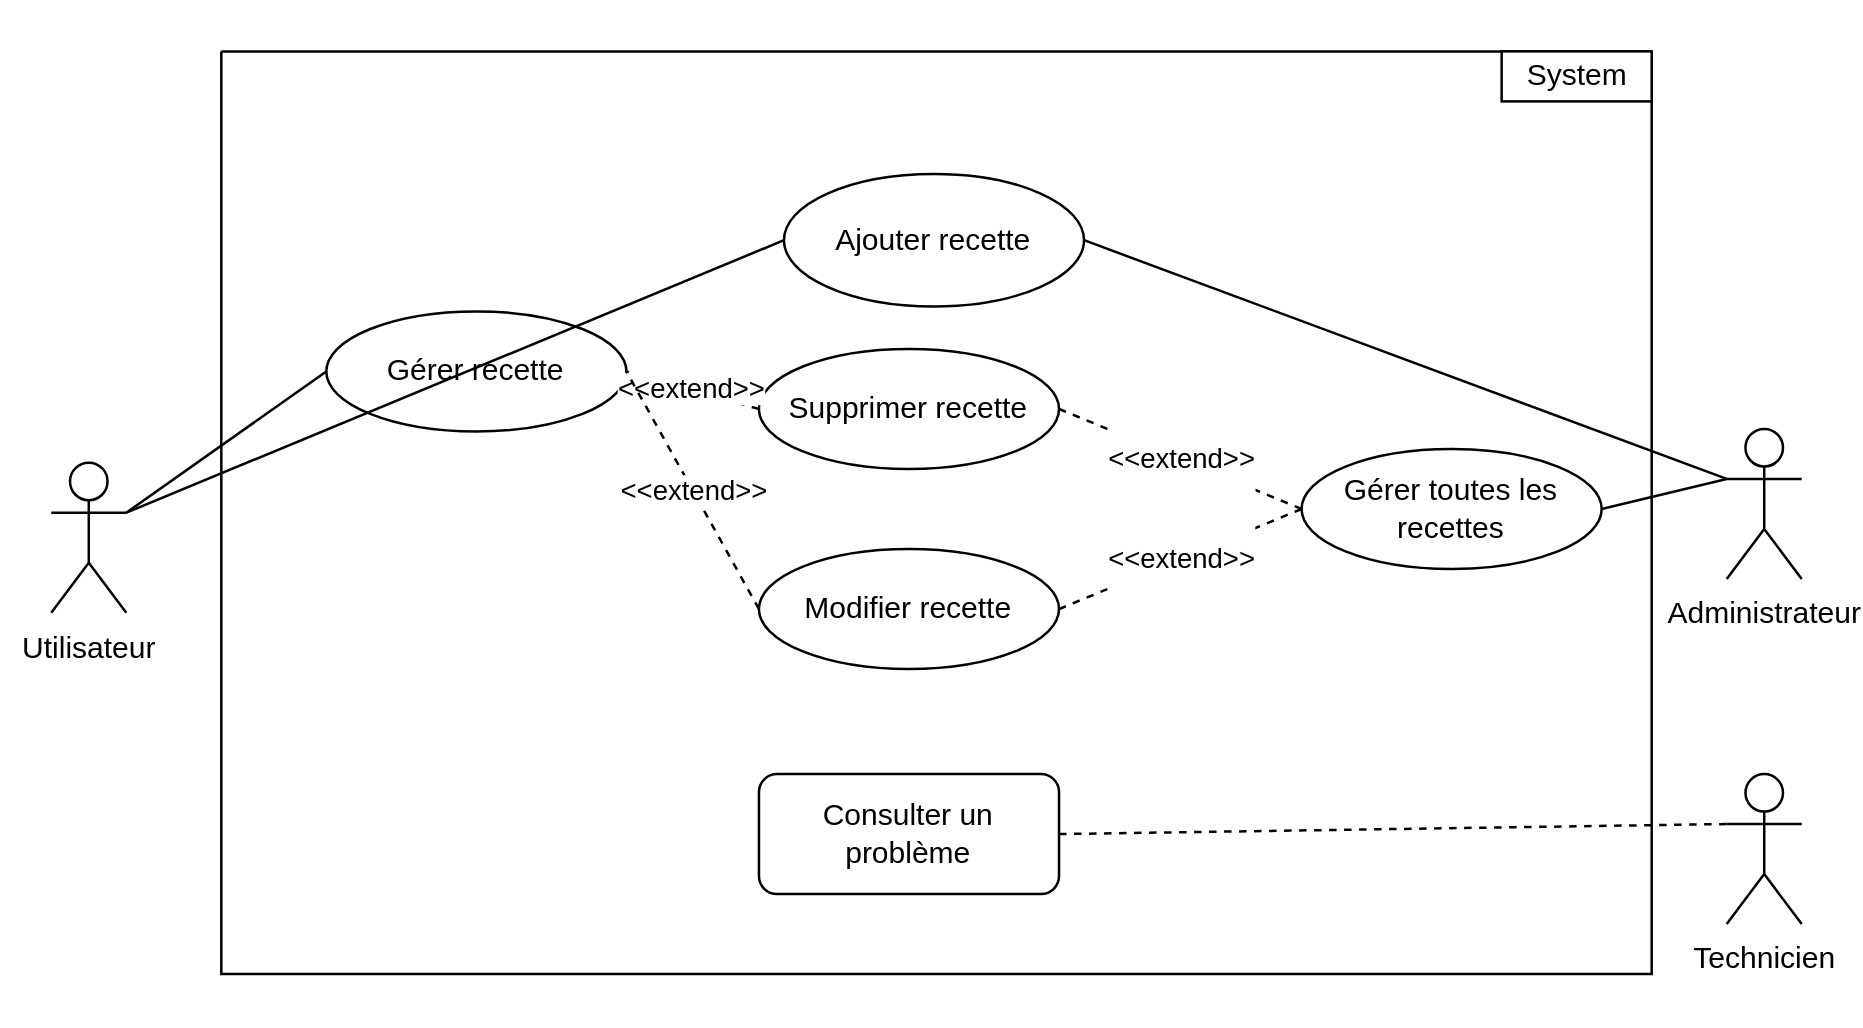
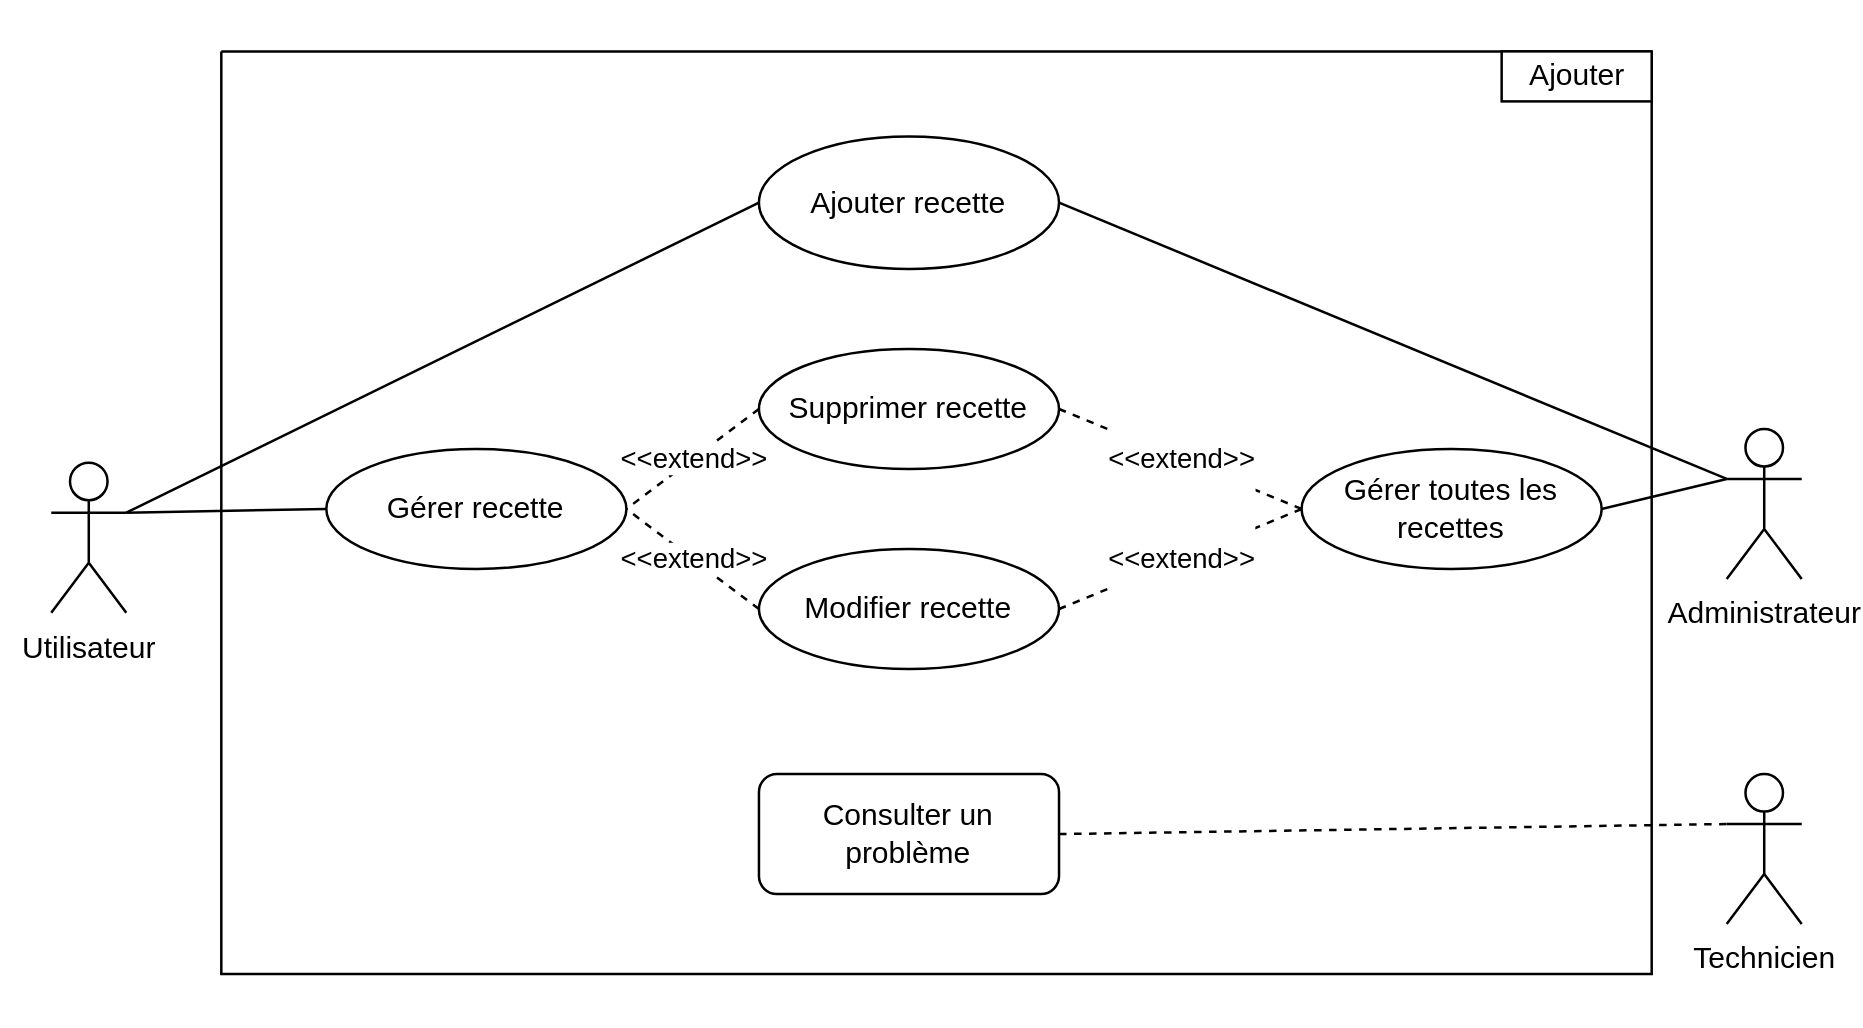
node "System": label "System" -> "Ajouter"
node "Ajouter recette": moved (934, 240) -> (909, 203)
node "Gérer recette": moved (476, 371) -> (476, 509)
